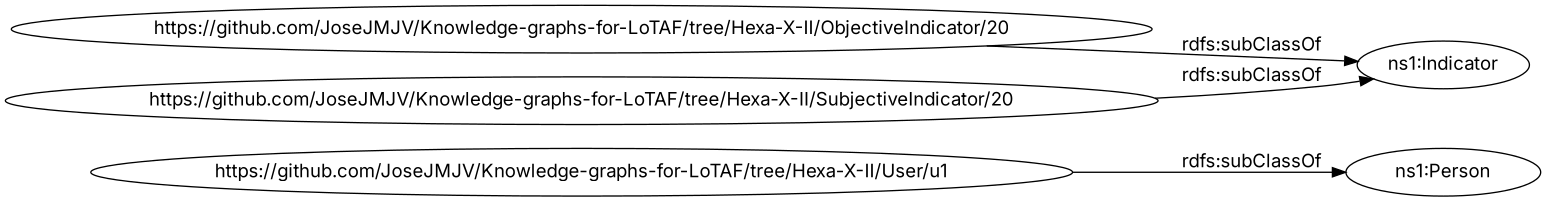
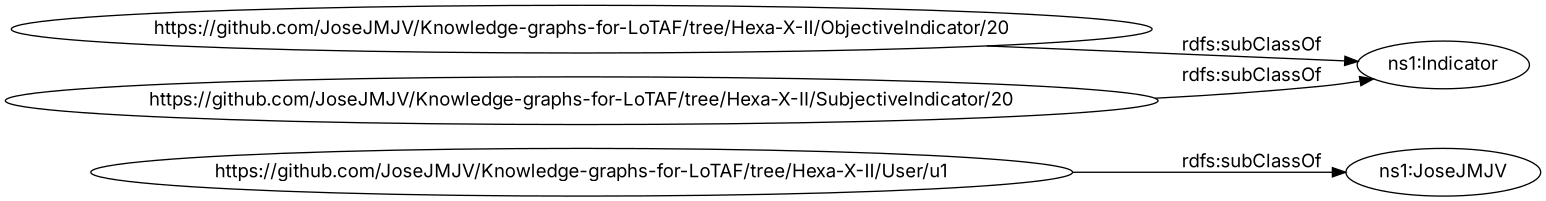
node "ns1:Person": label "ns1:Person" -> "ns1:JoseJMJV"
